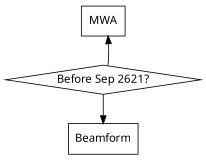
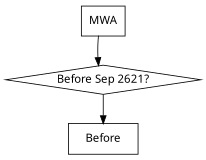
edge "Before Sep 2621?" -> "MWA": reversed
node "Beamform": label "Beamform" -> "Before"
